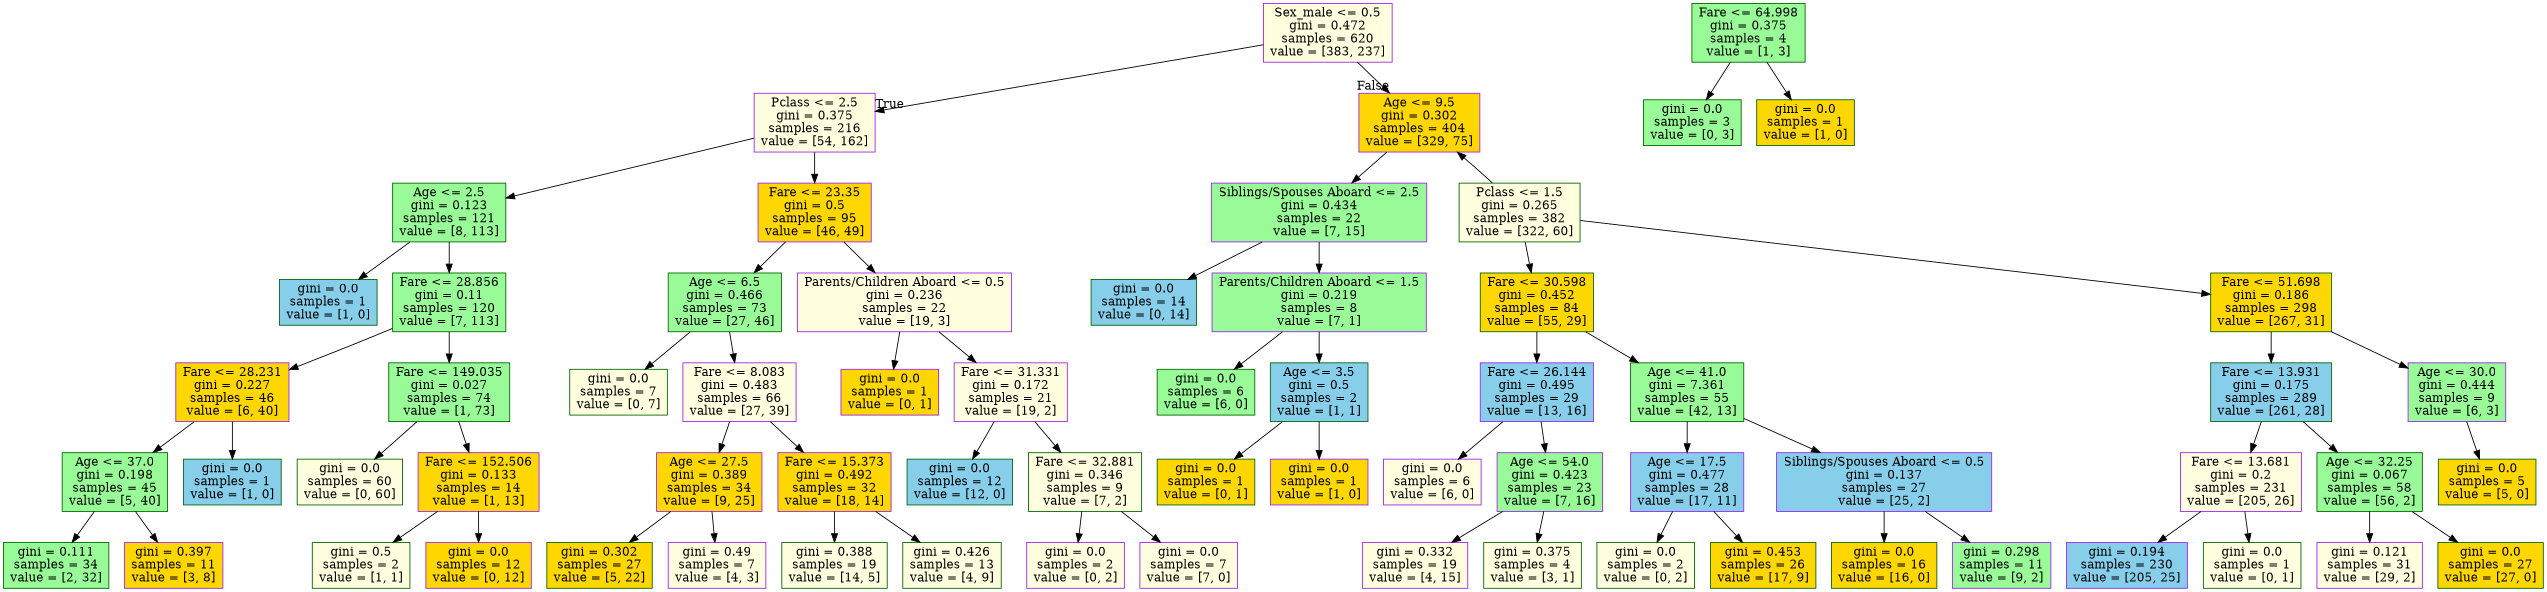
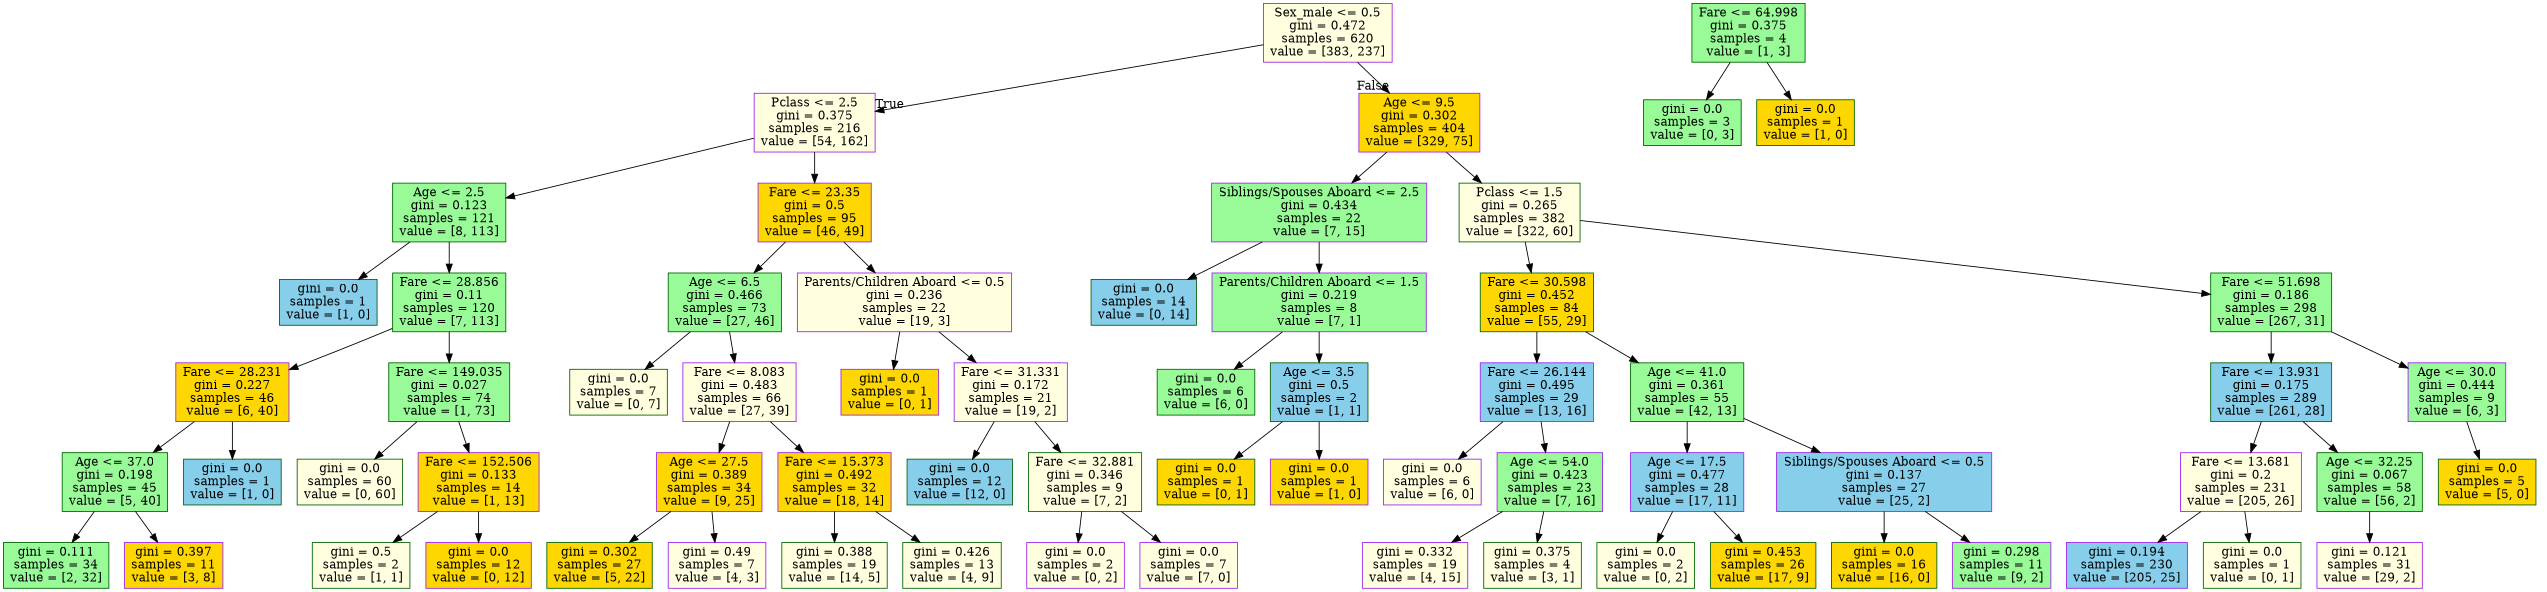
edge "Pclass <= 1.5 gini = 0.265 samples = 382 value = [322, 60]" -> "Age <= 9.5 gini = 0.302 samples = 404 value = [329, 75]": reversed
node "Fare <= 51.698 gini = 0.186 samples = 298 value = [267, 31]": fillcolor gold -> palegreen
node "Age <= 41.0 gini = 7.361 samples = 55 value = [42, 13]": label "Age <= 41.0 gini = 7.361 samples = 55 value = [42, 13]" -> "Age <= 41.0 gini = 0.361 samples = 55 value = [42, 13]"
node "gini = 0.0 samples = 27 value = [27, 0]": removed
